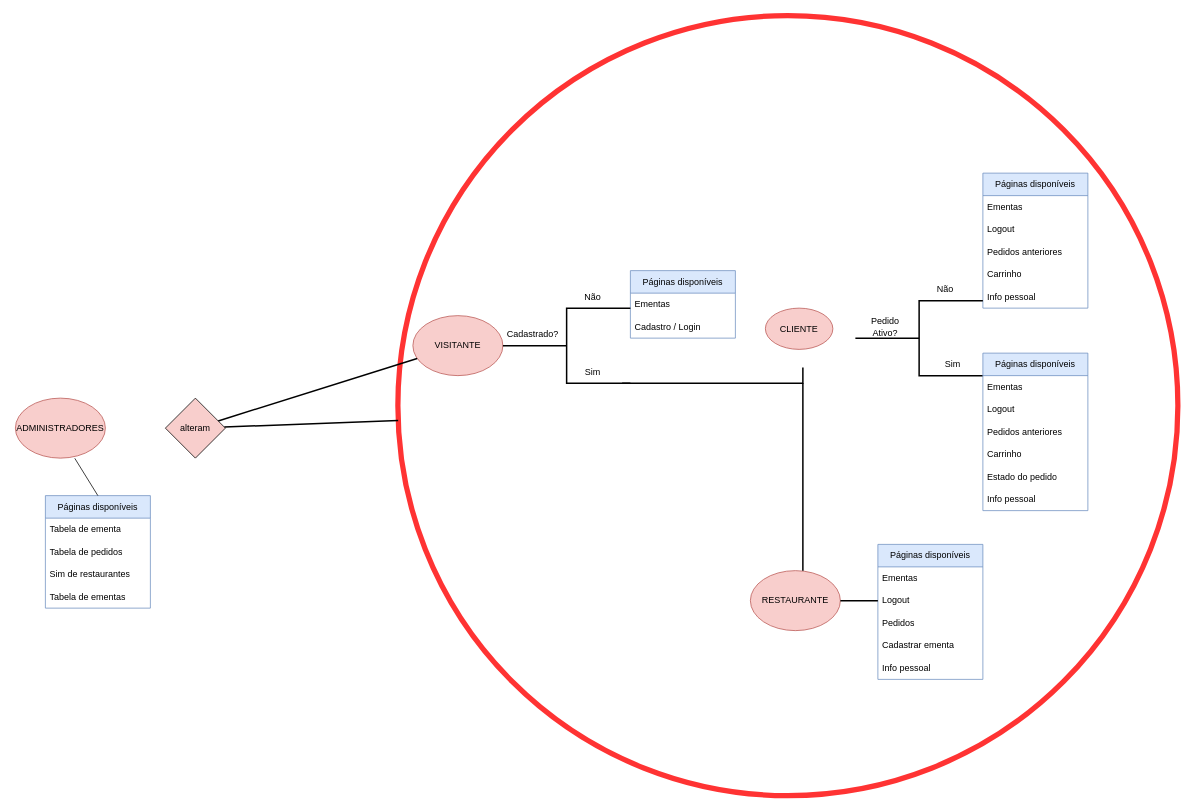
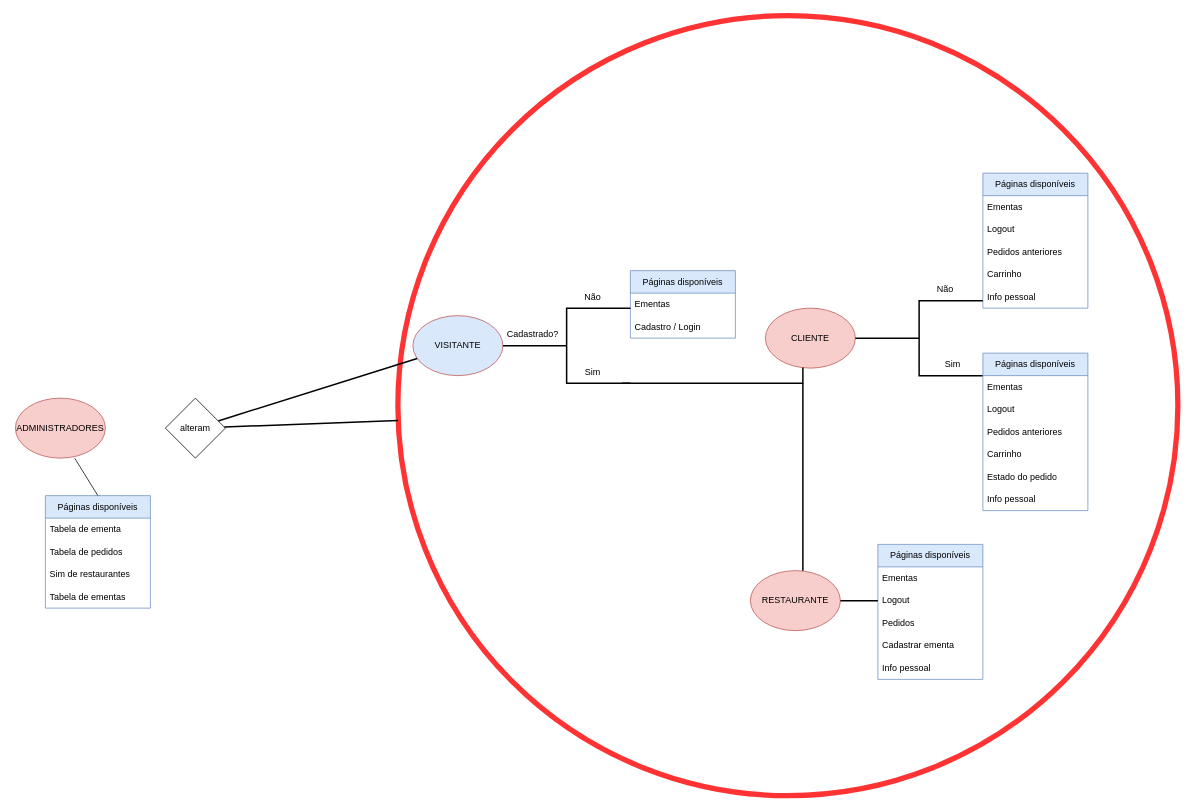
node "Pedido Ativo?": removed
node "CLIENTE": size 68x41 -> 90x60
node "VISITANTE": fillcolor #f8cecc -> #dae8fc
node "alteram": fillcolor #f8cecc -> #ffffff
